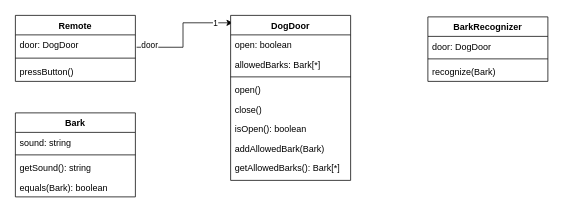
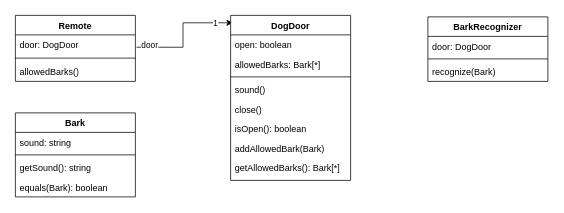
node "pressButton()": label "pressButton()" -> "allowedBarks()"
node "open()": label "open()" -> "sound()"
